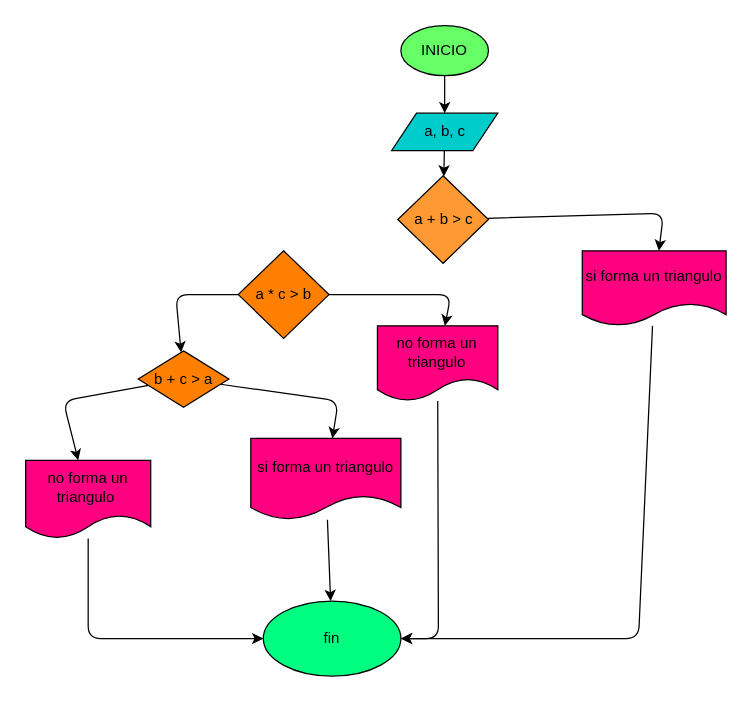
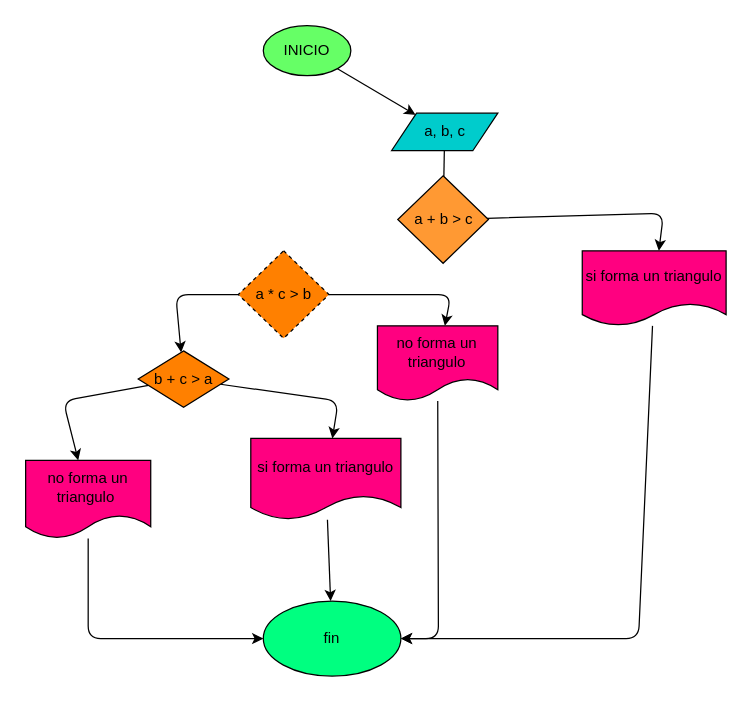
node "INICIO": moved (444, 51) -> (307, 51)
edge "a, b, c" -> "a + b > c": arrowhead classic -> none
node "a * c > b": style solid -> dashed
